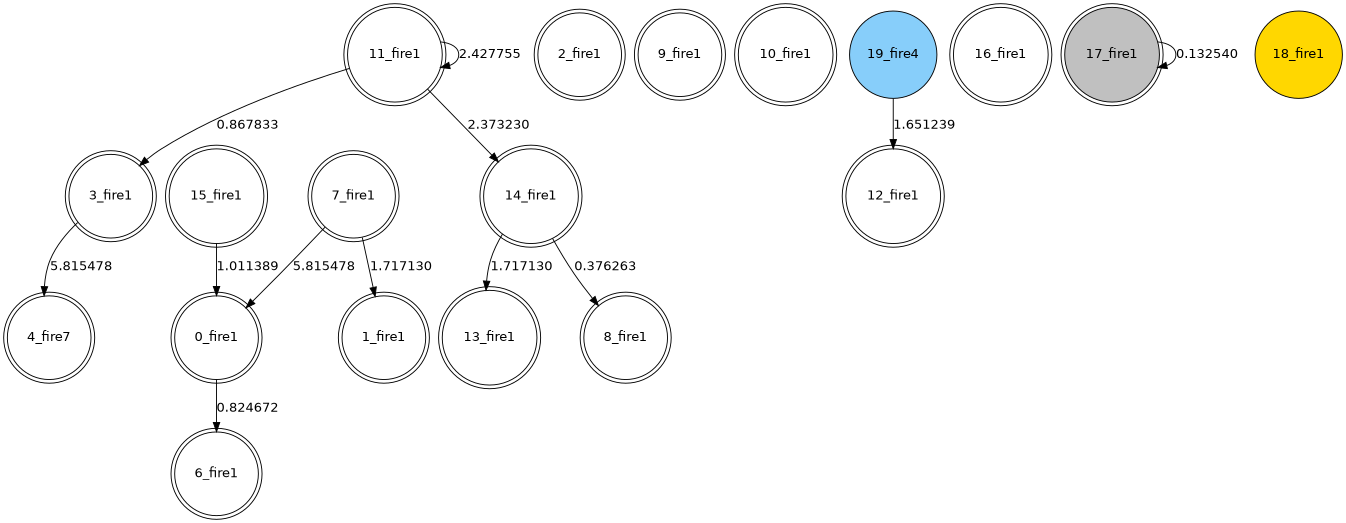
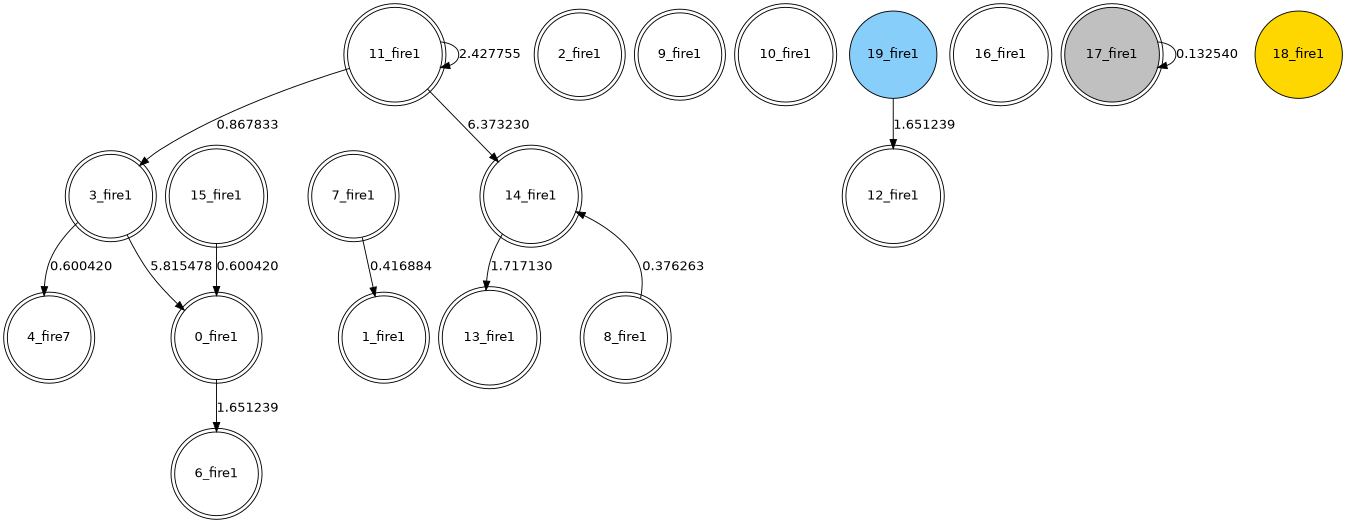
node "19_fire4": label "19_fire4" -> "19_fire1"
edge "11_fire1" -> "14_fire1": label "2.373230" -> "6.373230"
edge "7_fire1" -> "0_fire1": now "3_fire1" -> "0_fire1"
edge "3_fire1" -> "4_fire7": label "5.815478" -> "0.600420"
edge "15_fire1" -> "0_fire1": label "1.011389" -> "0.600420"
edge "7_fire1" -> "1_fire1": label "1.717130" -> "0.416884"
edge "14_fire1" -> "8_fire1": reversed
edge "0_fire1" -> "6_fire1": label "0.824672" -> "1.651239"
